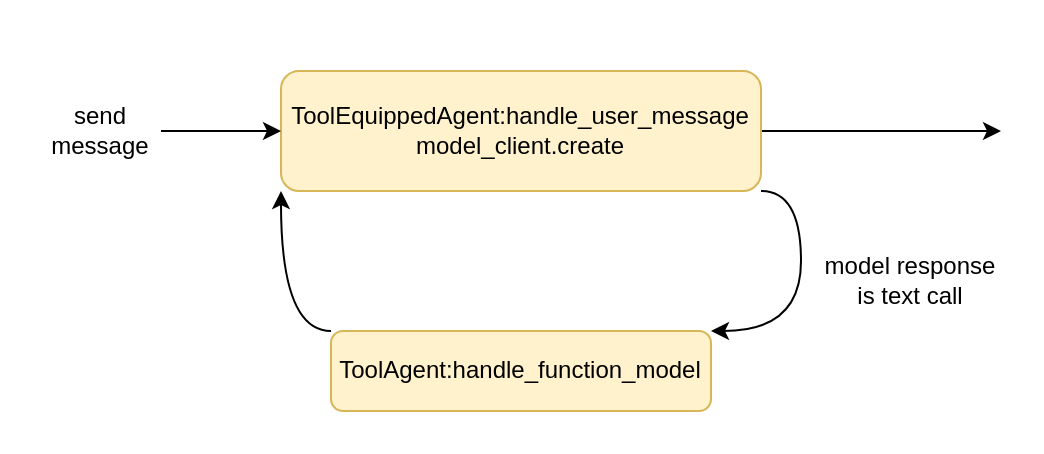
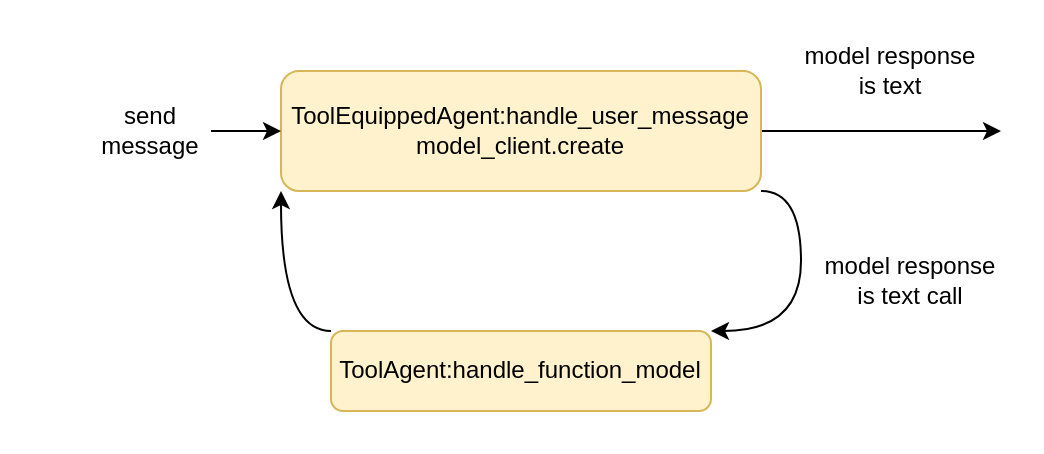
node "model response is text": added
node "send message": moved (101, 131) -> (151, 131)
